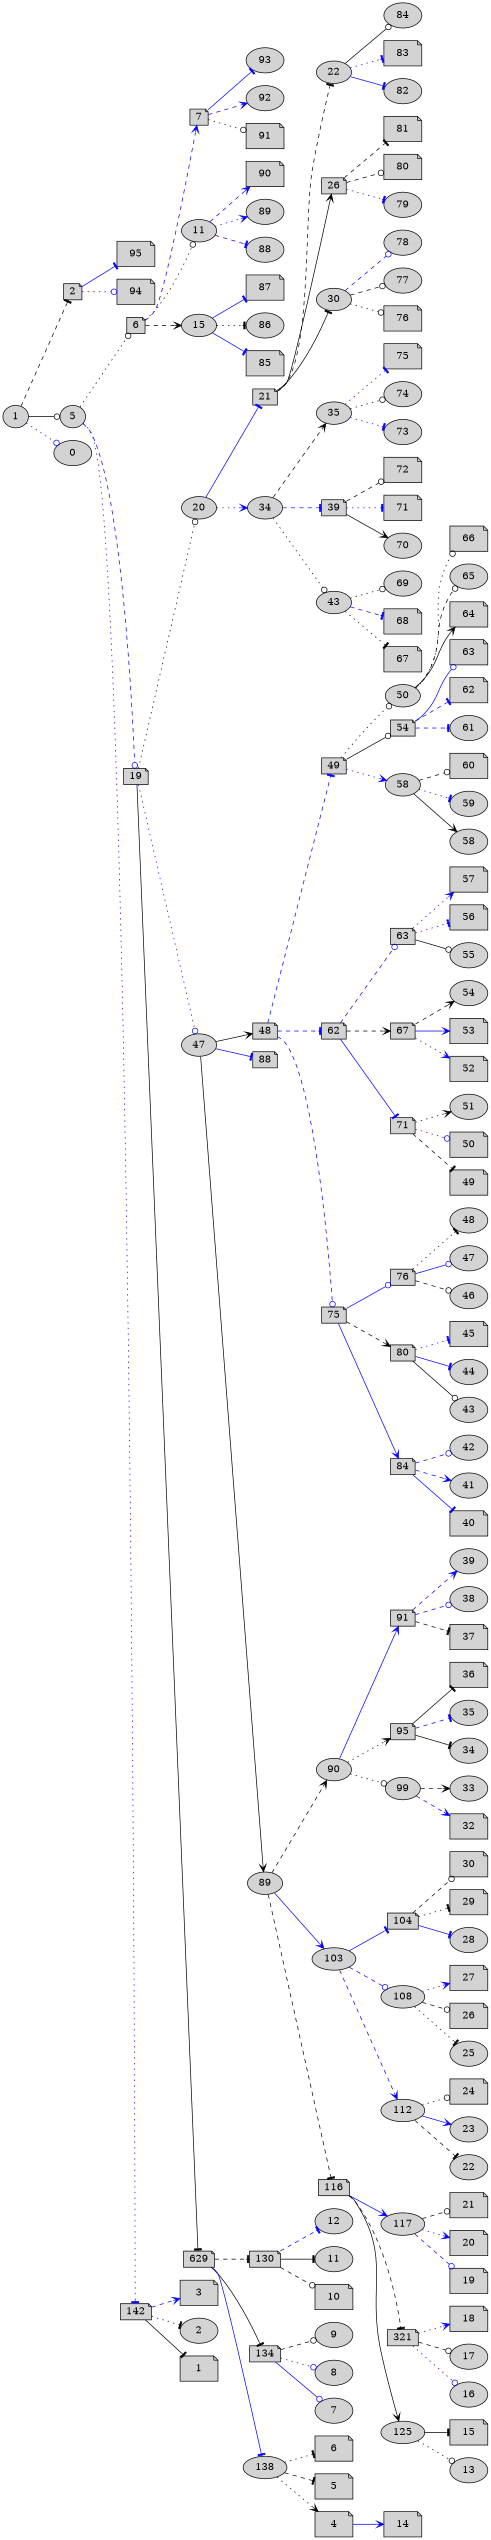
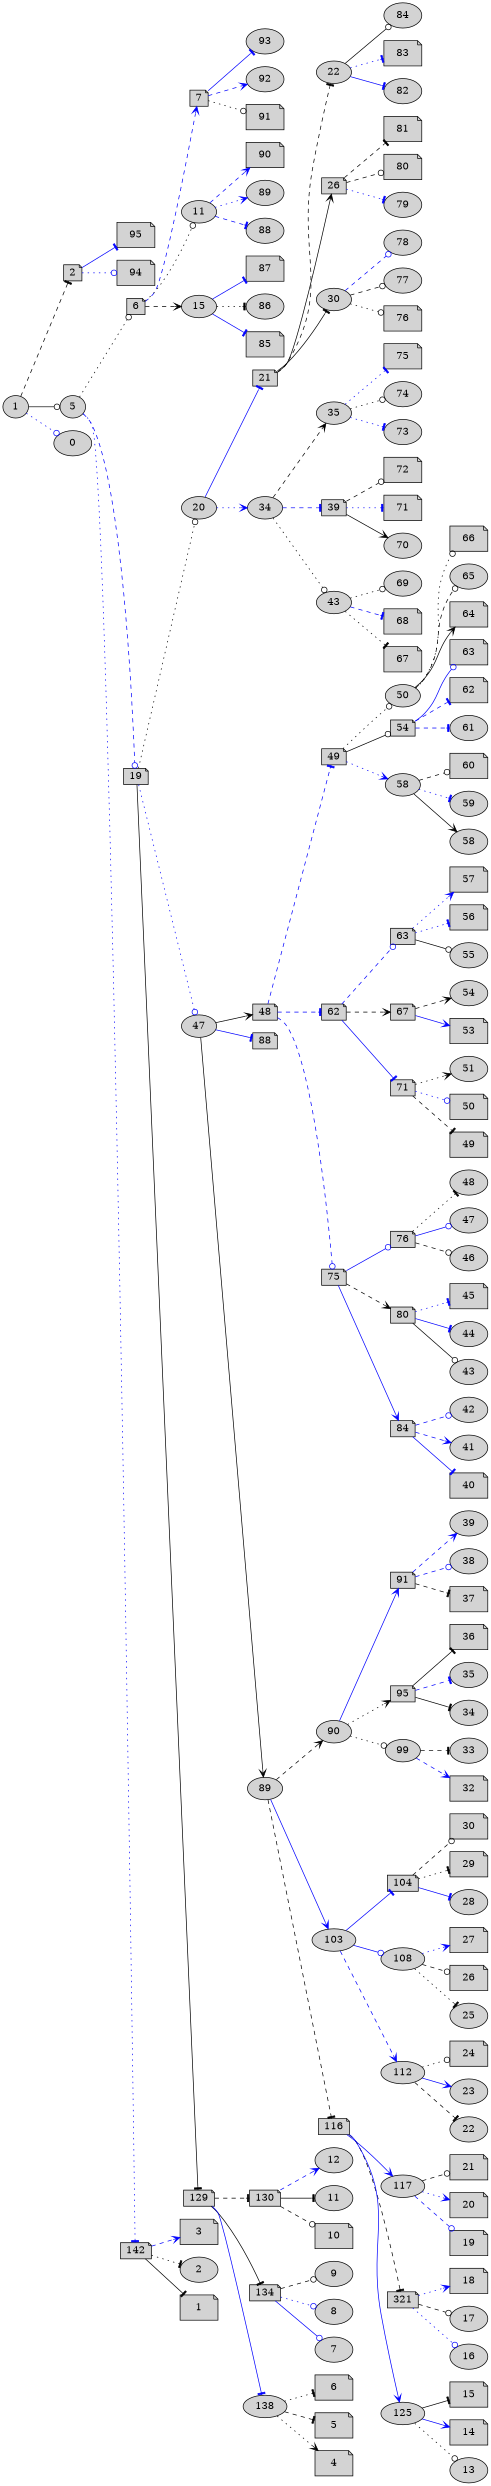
node "52": removed
edge "99" -> "33": arrowhead vee -> tee
edge "103" -> "108": style dashed -> solid
edge "130" -> "12": arrowhead tee -> vee
node "629": label "629" -> "129"
edge "116" -> "125": color black -> blue
edge "4" -> "14": now "125" -> "14"
